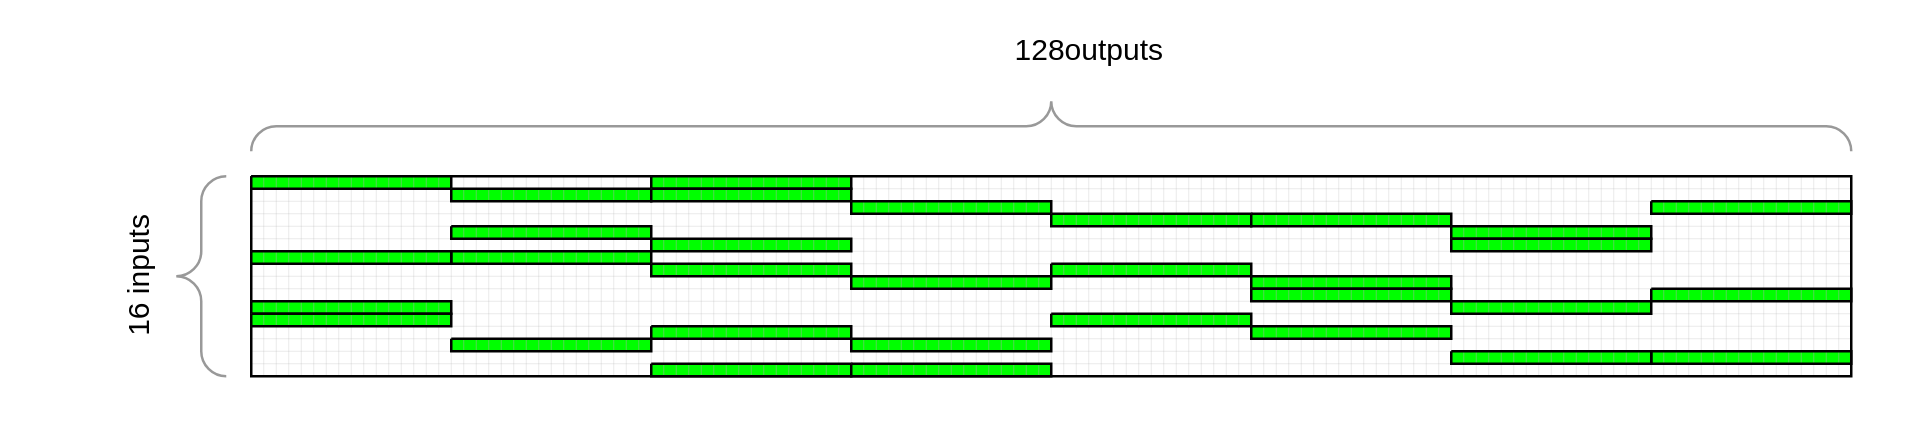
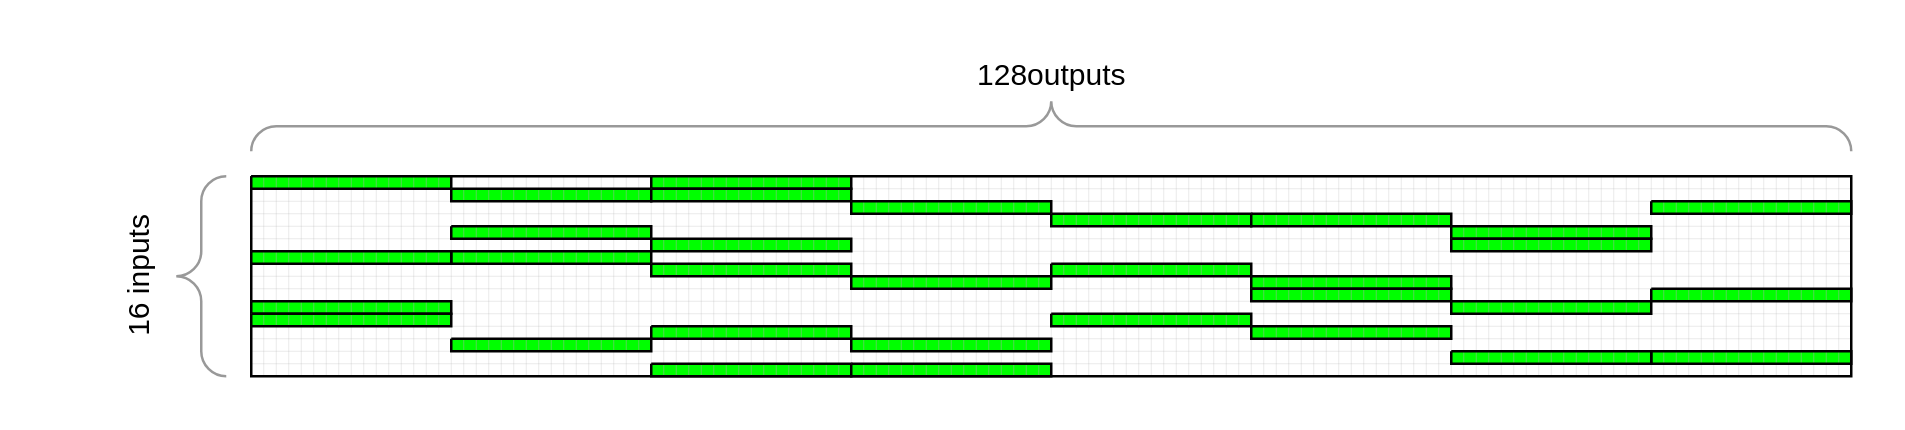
node "128outputs": moved (1089, 51) -> (1051, 76)
